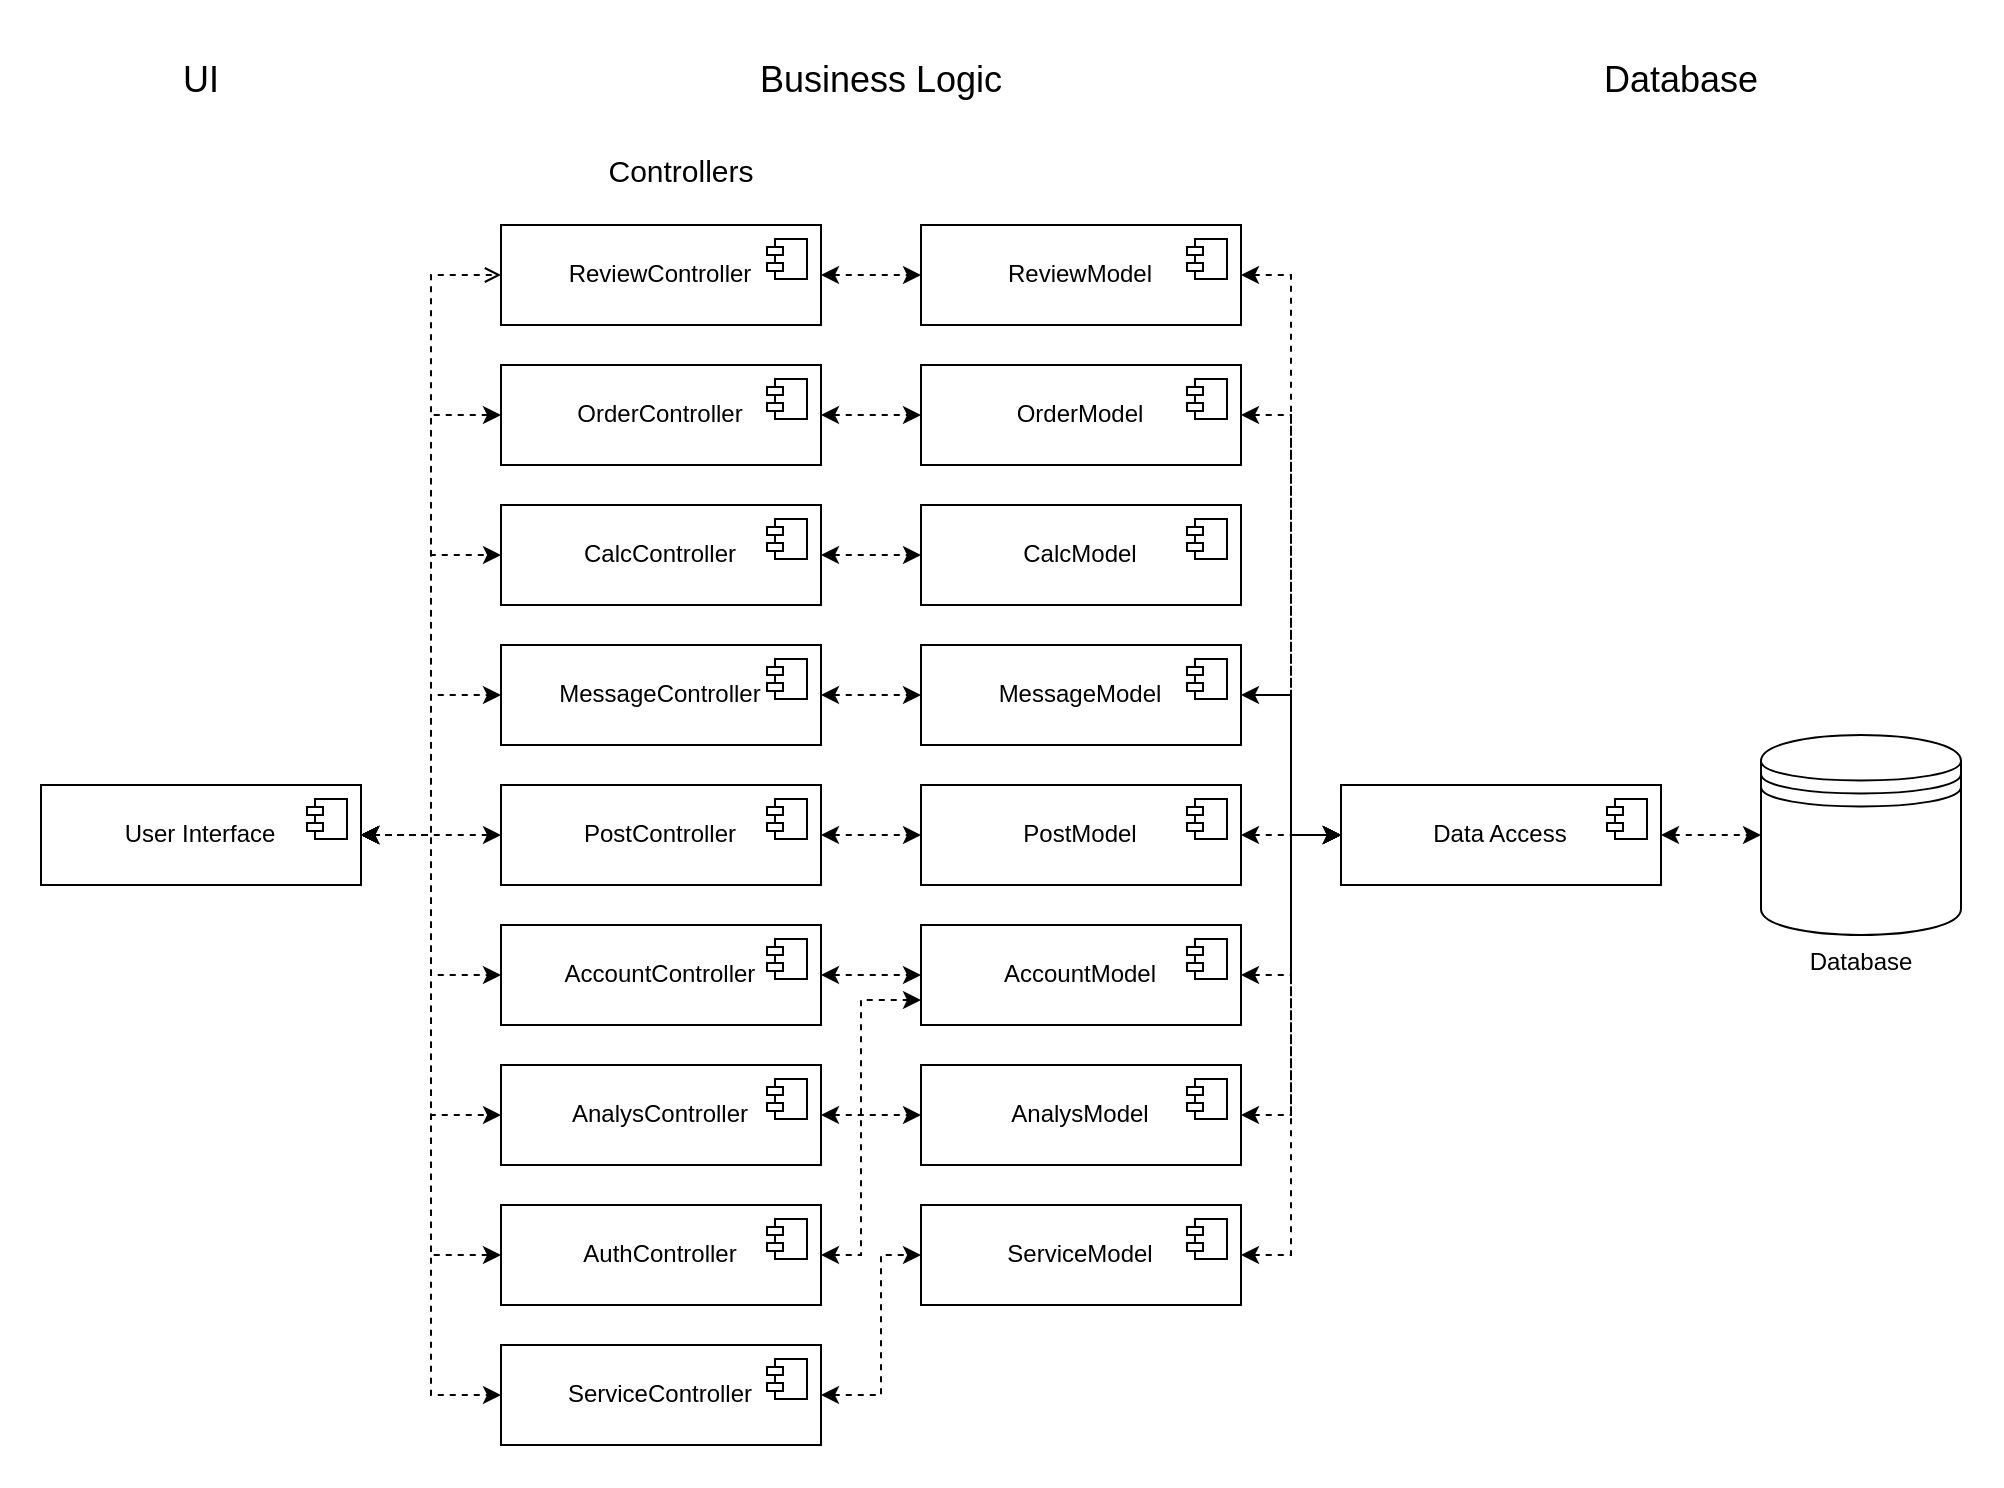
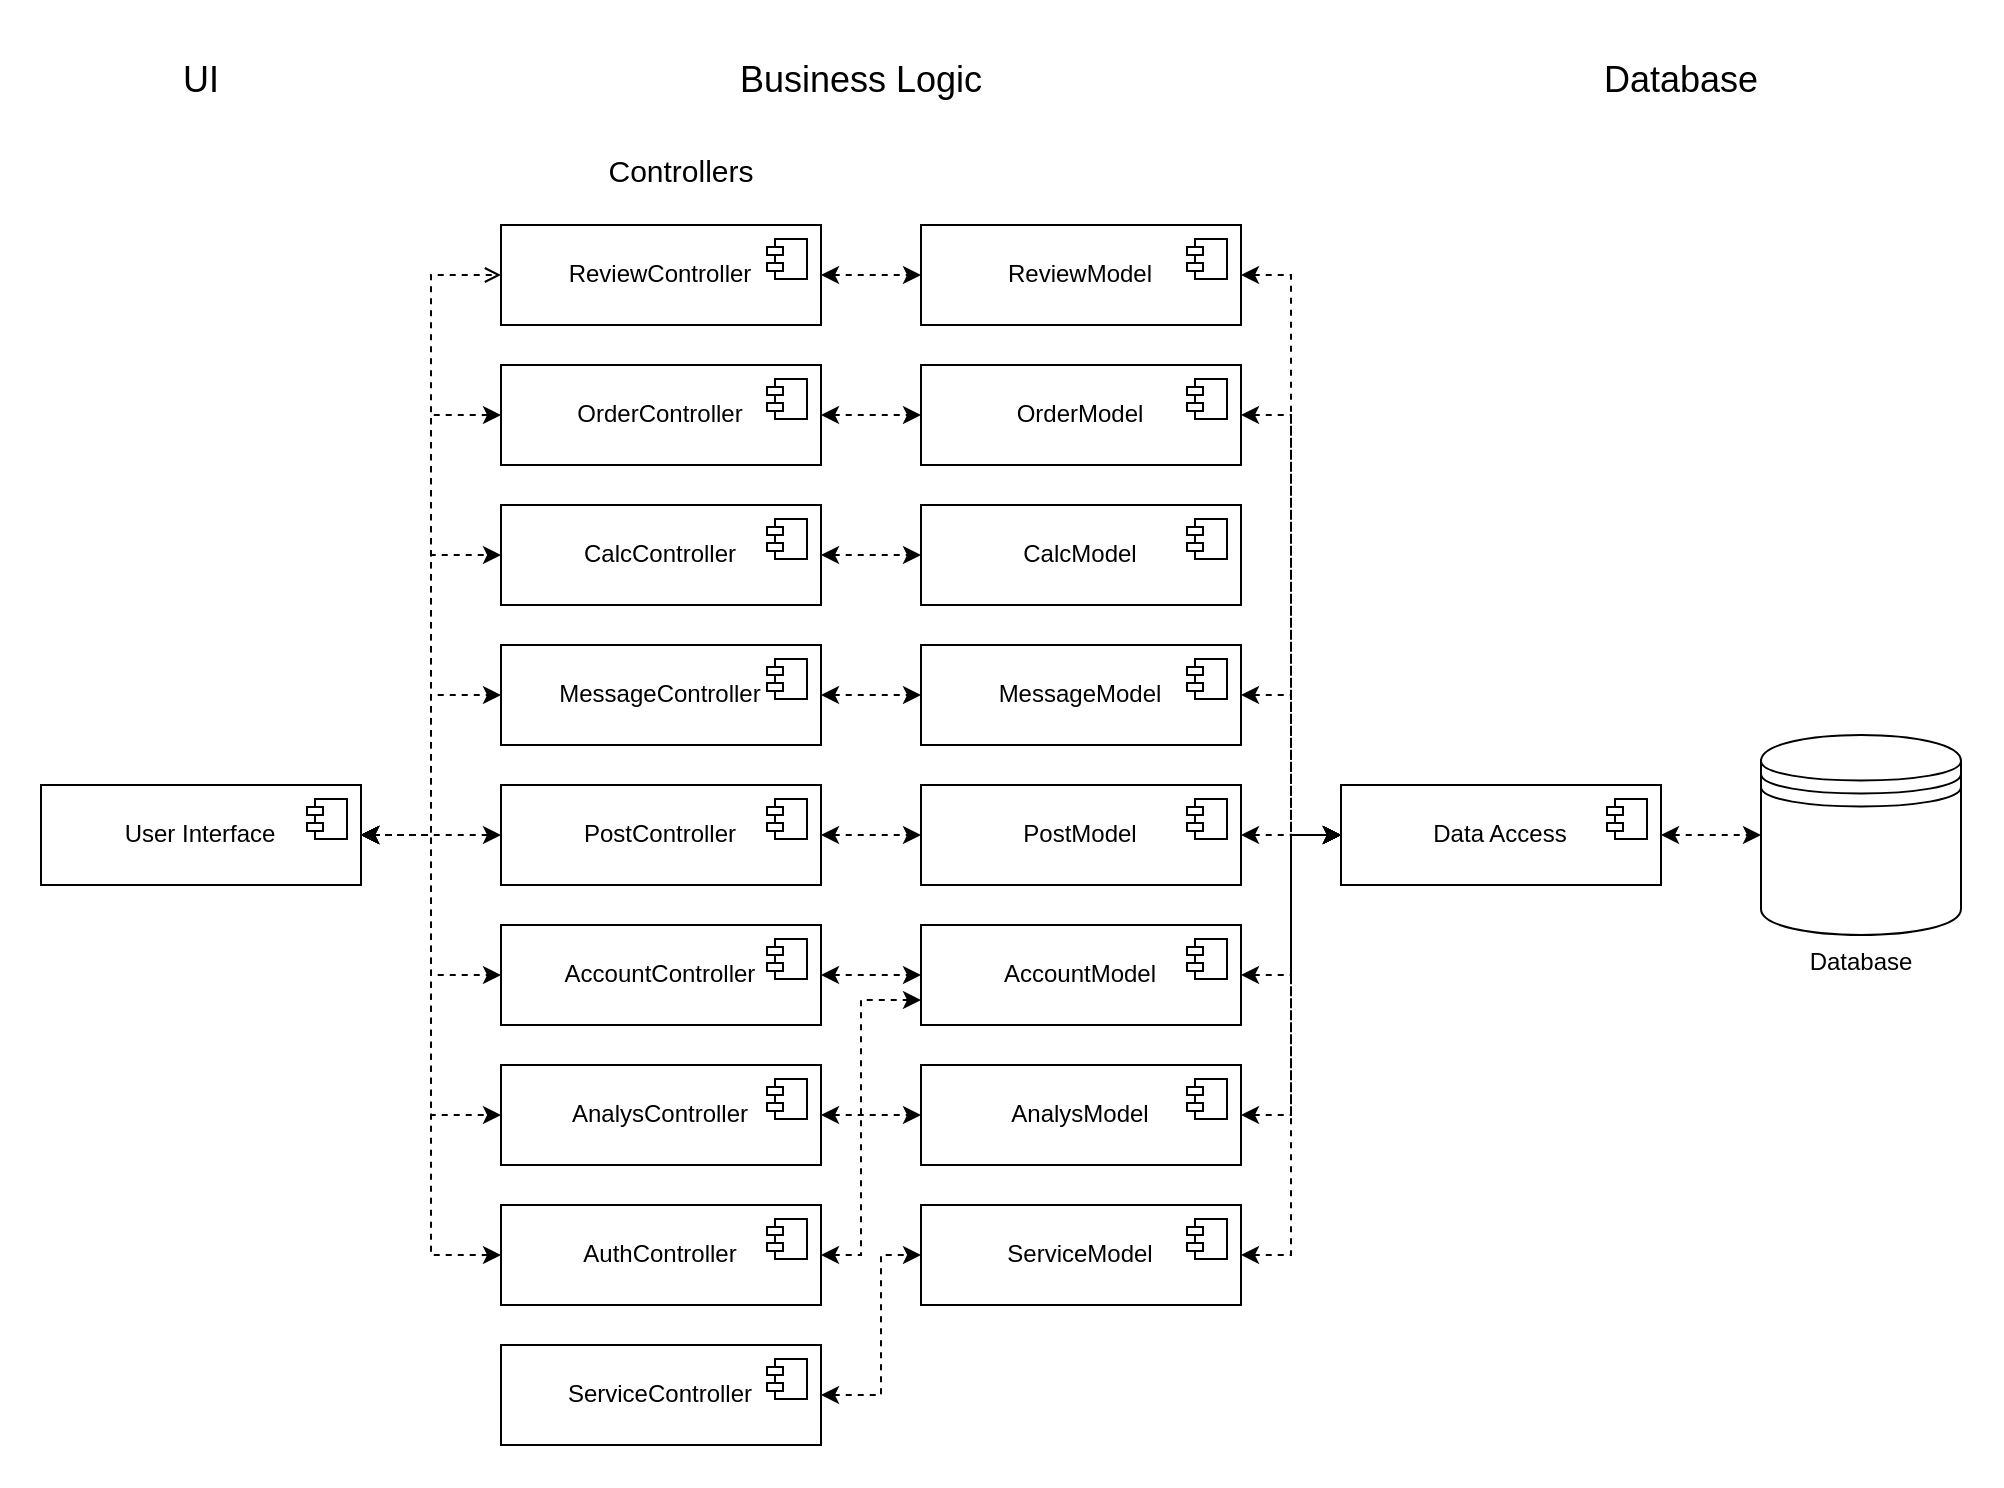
node "Business Logic": moved (881, 81) -> (861, 81)
edge "MessageModel" -- "Data Access": style solid -> dashed
edge "User Interface" -- "ServiceController": removed
